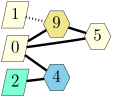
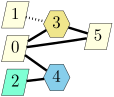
node "9": label "9" -> "3"
node "5": shape hexagon -> parallelogram
